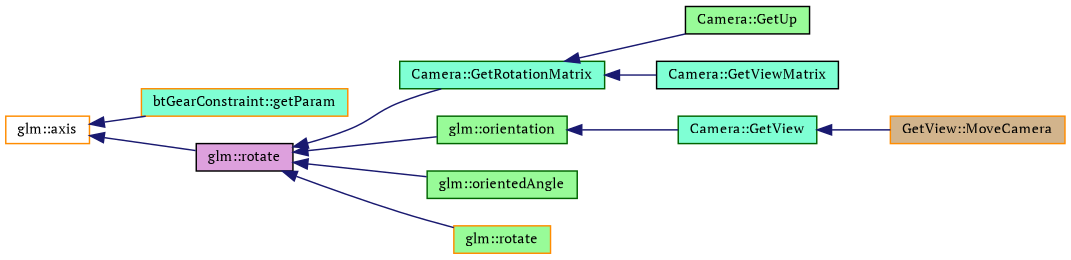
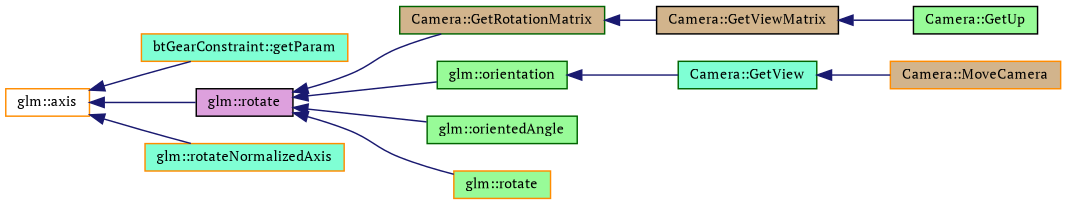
edge "Camera::GetUp" -> "Camera::GetRotationMatrix": now "Camera::GetUp" -> "Camera::GetViewMatrix"
node "Camera::GetRotationMatrix": fillcolor aquamarine -> tan
node "Camera::GetViewMatrix": fillcolor aquamarine -> tan
node "GetView::MoveCamera": label "GetView::MoveCamera" -> "Camera::MoveCamera"
node "glm::rotateNormalizedAxis": added
